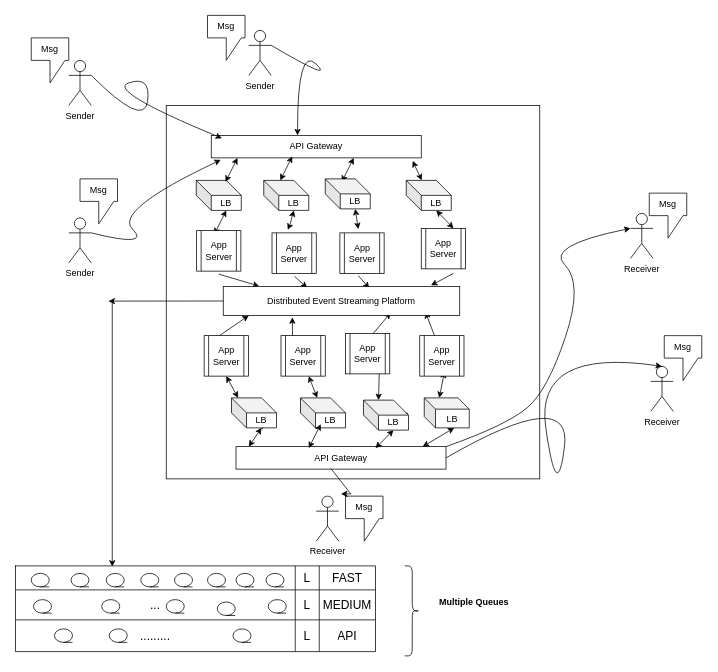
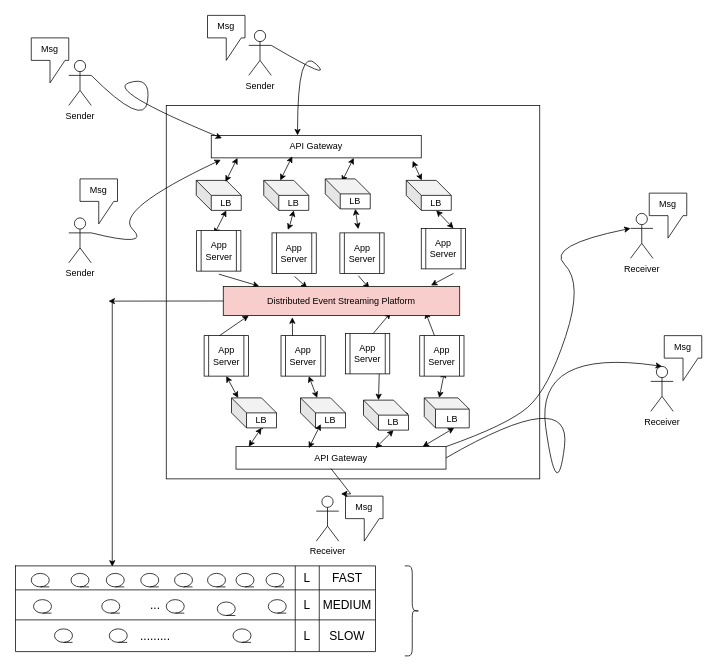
node "Distributed Event Streaming Platform": fillcolor #ffffff -> #f8cecc
node "Multiple Queues": removed
node "API": label "API" -> "SLOW"
